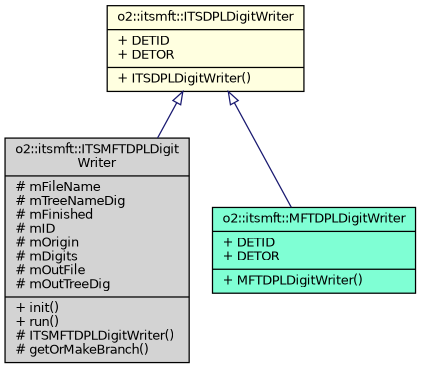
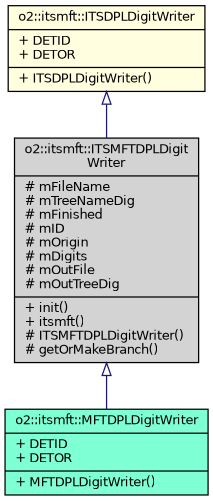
edge "o2::itsmft::MFTDPLDigitWriter" -> "o2::itsmft::ITSDPLDigitWriter": now "o2::itsmft::MFTDPLDigitWriter" -> "o2::itsmft::ITSMFTDPLDigit"
node "o2::itsmft::ITSMFTDPLDigit": text "+ run()" -> "+ itsmft()"
